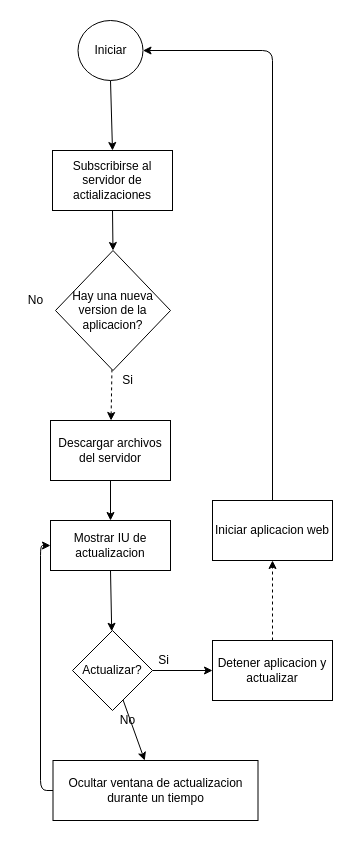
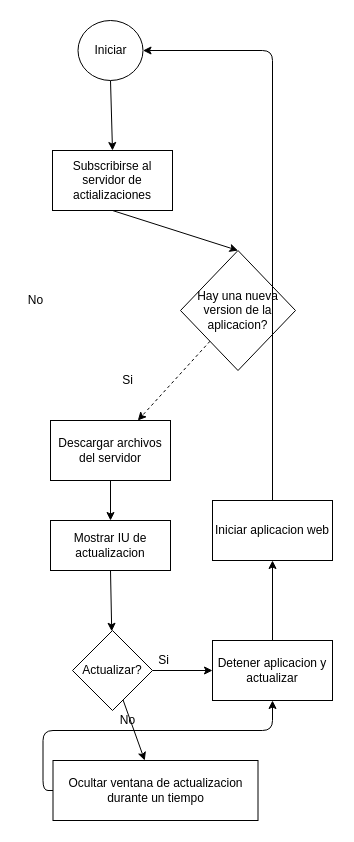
node "Hay una nueva version de la aplicacion?": moved (113, 311) -> (238, 311)
edge "Detener aplicacion y actualizar" -> "Iniciar aplicacion web": style dashed -> solid
edge "Ocultar ventana de actualizacion durante un tiempo" -> "Mostrar IU de actualizacion": now "Ocultar ventana de actualizacion durante un tiempo" -> "Detener aplicacion y actualizar"
